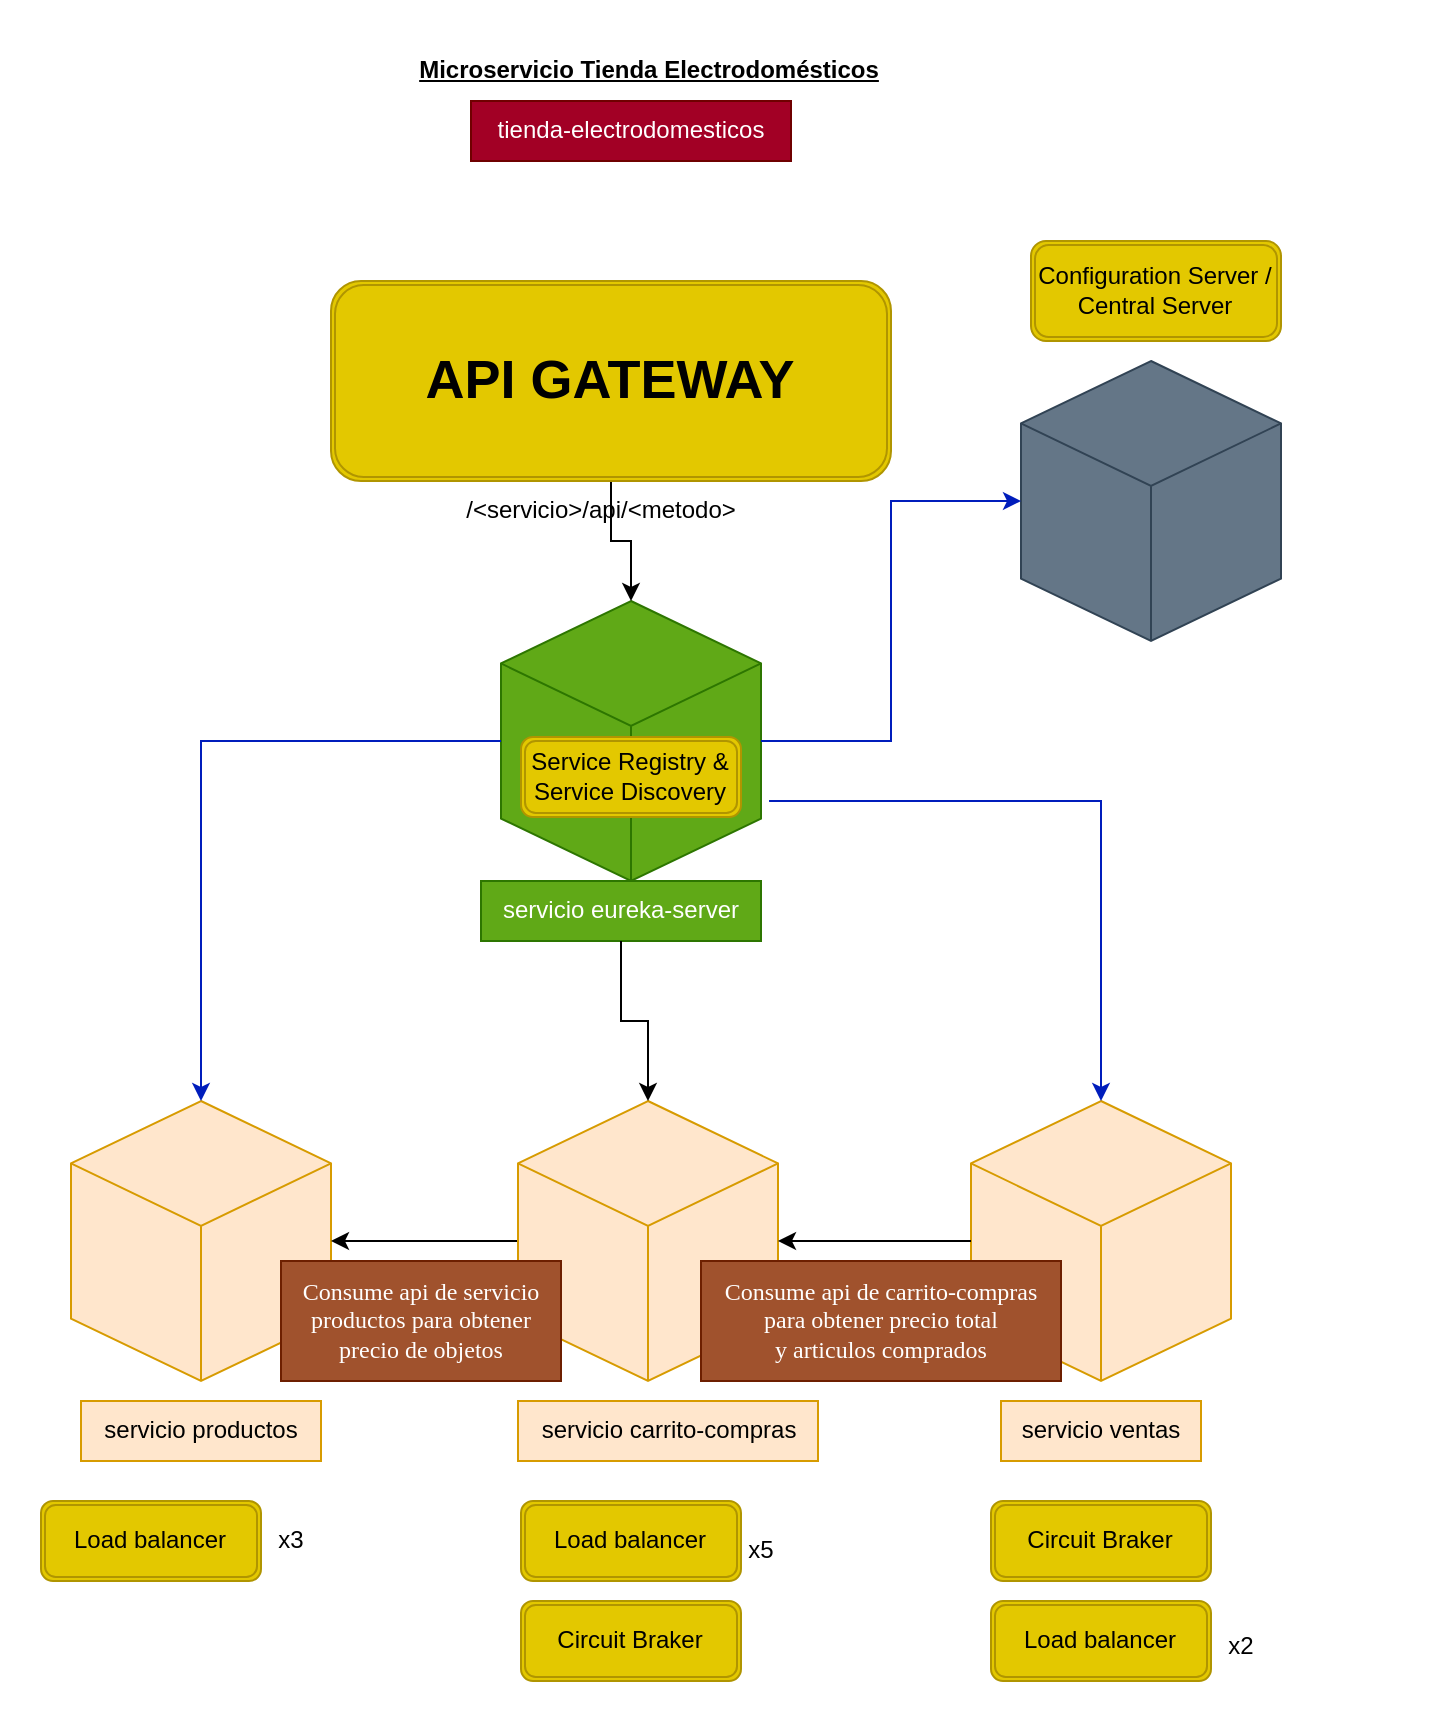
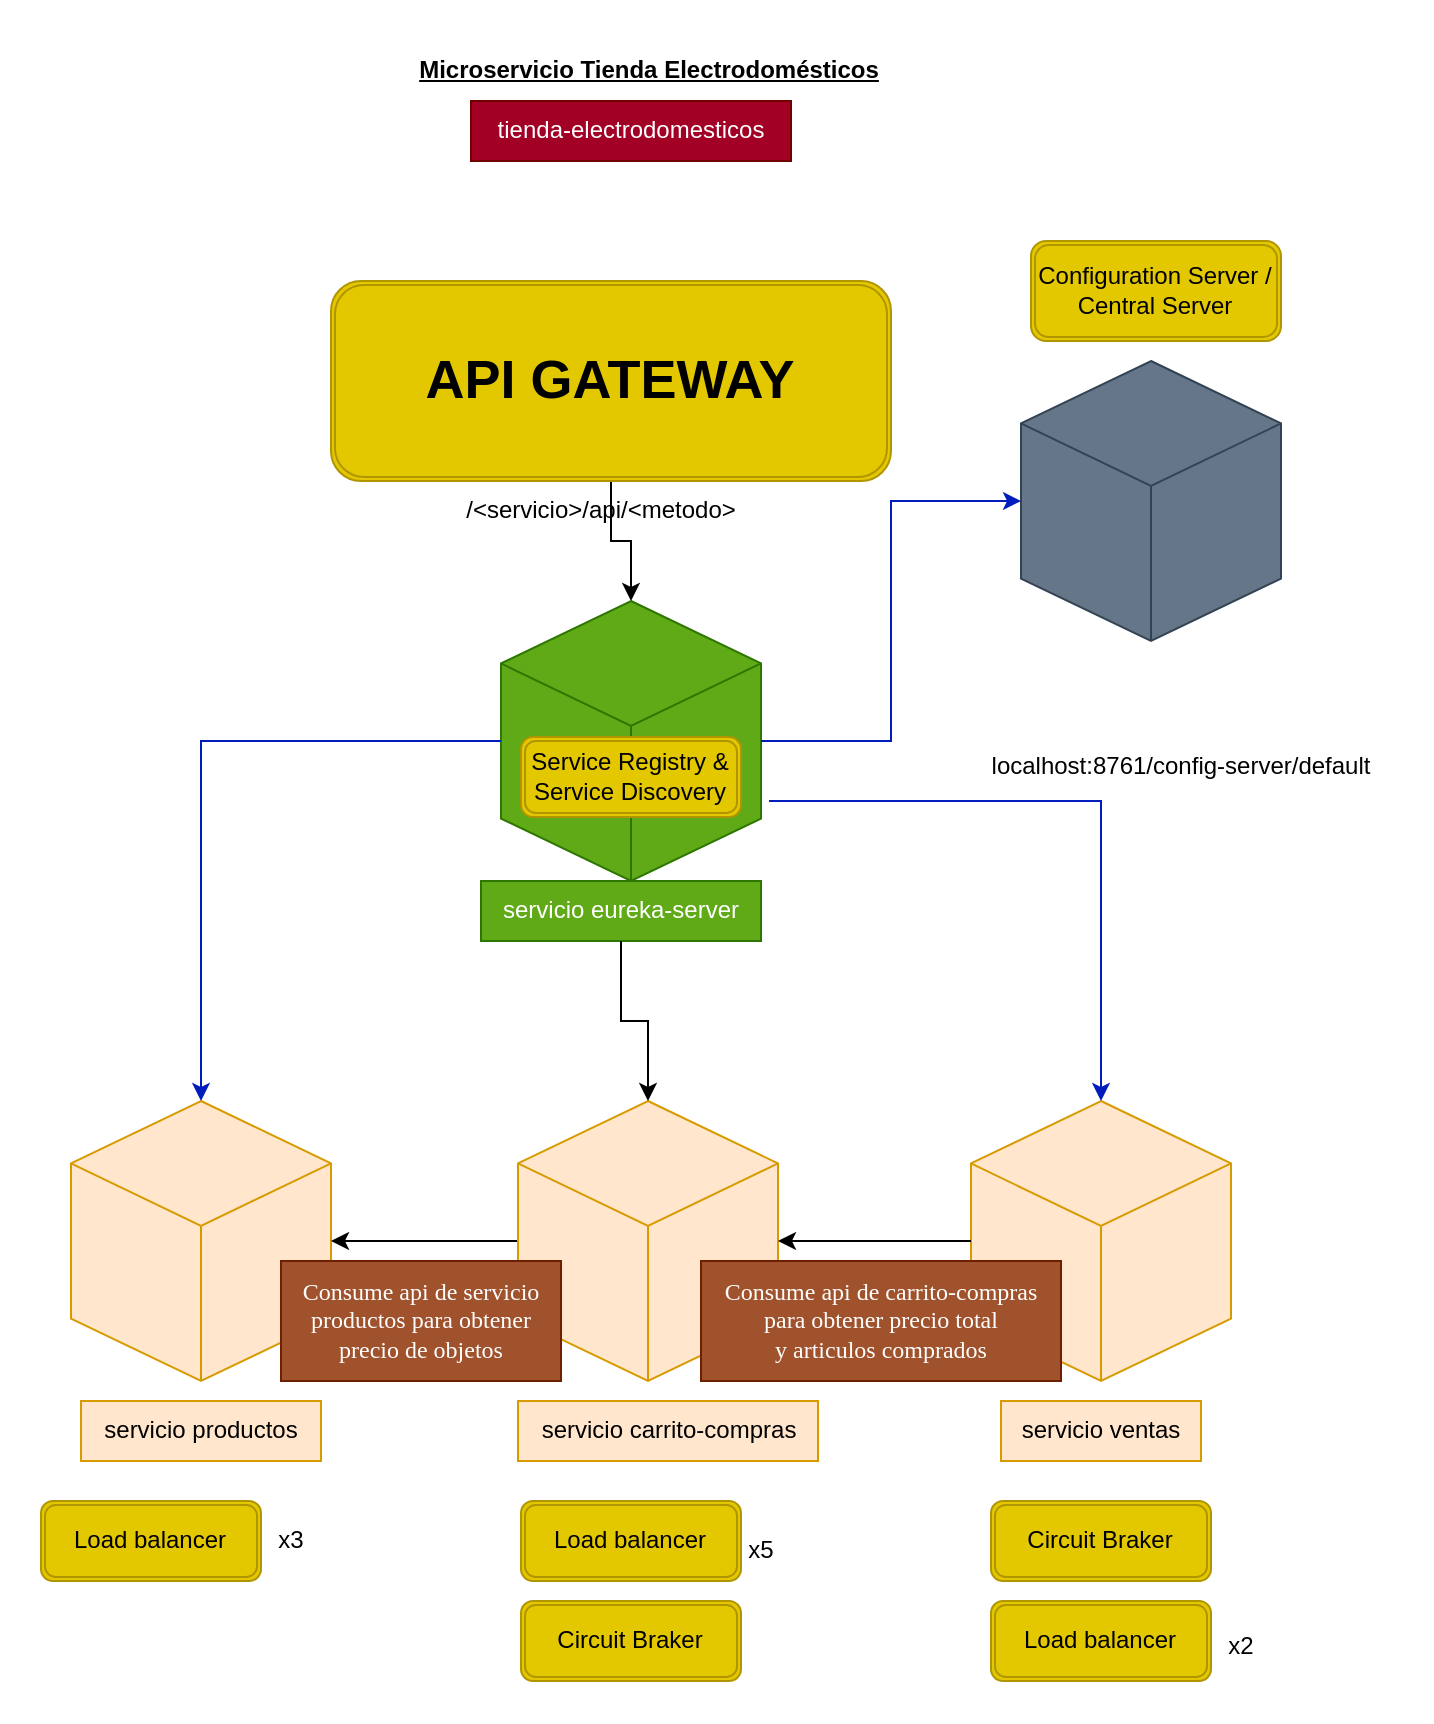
node "localhost:8761/config-server/default": added
